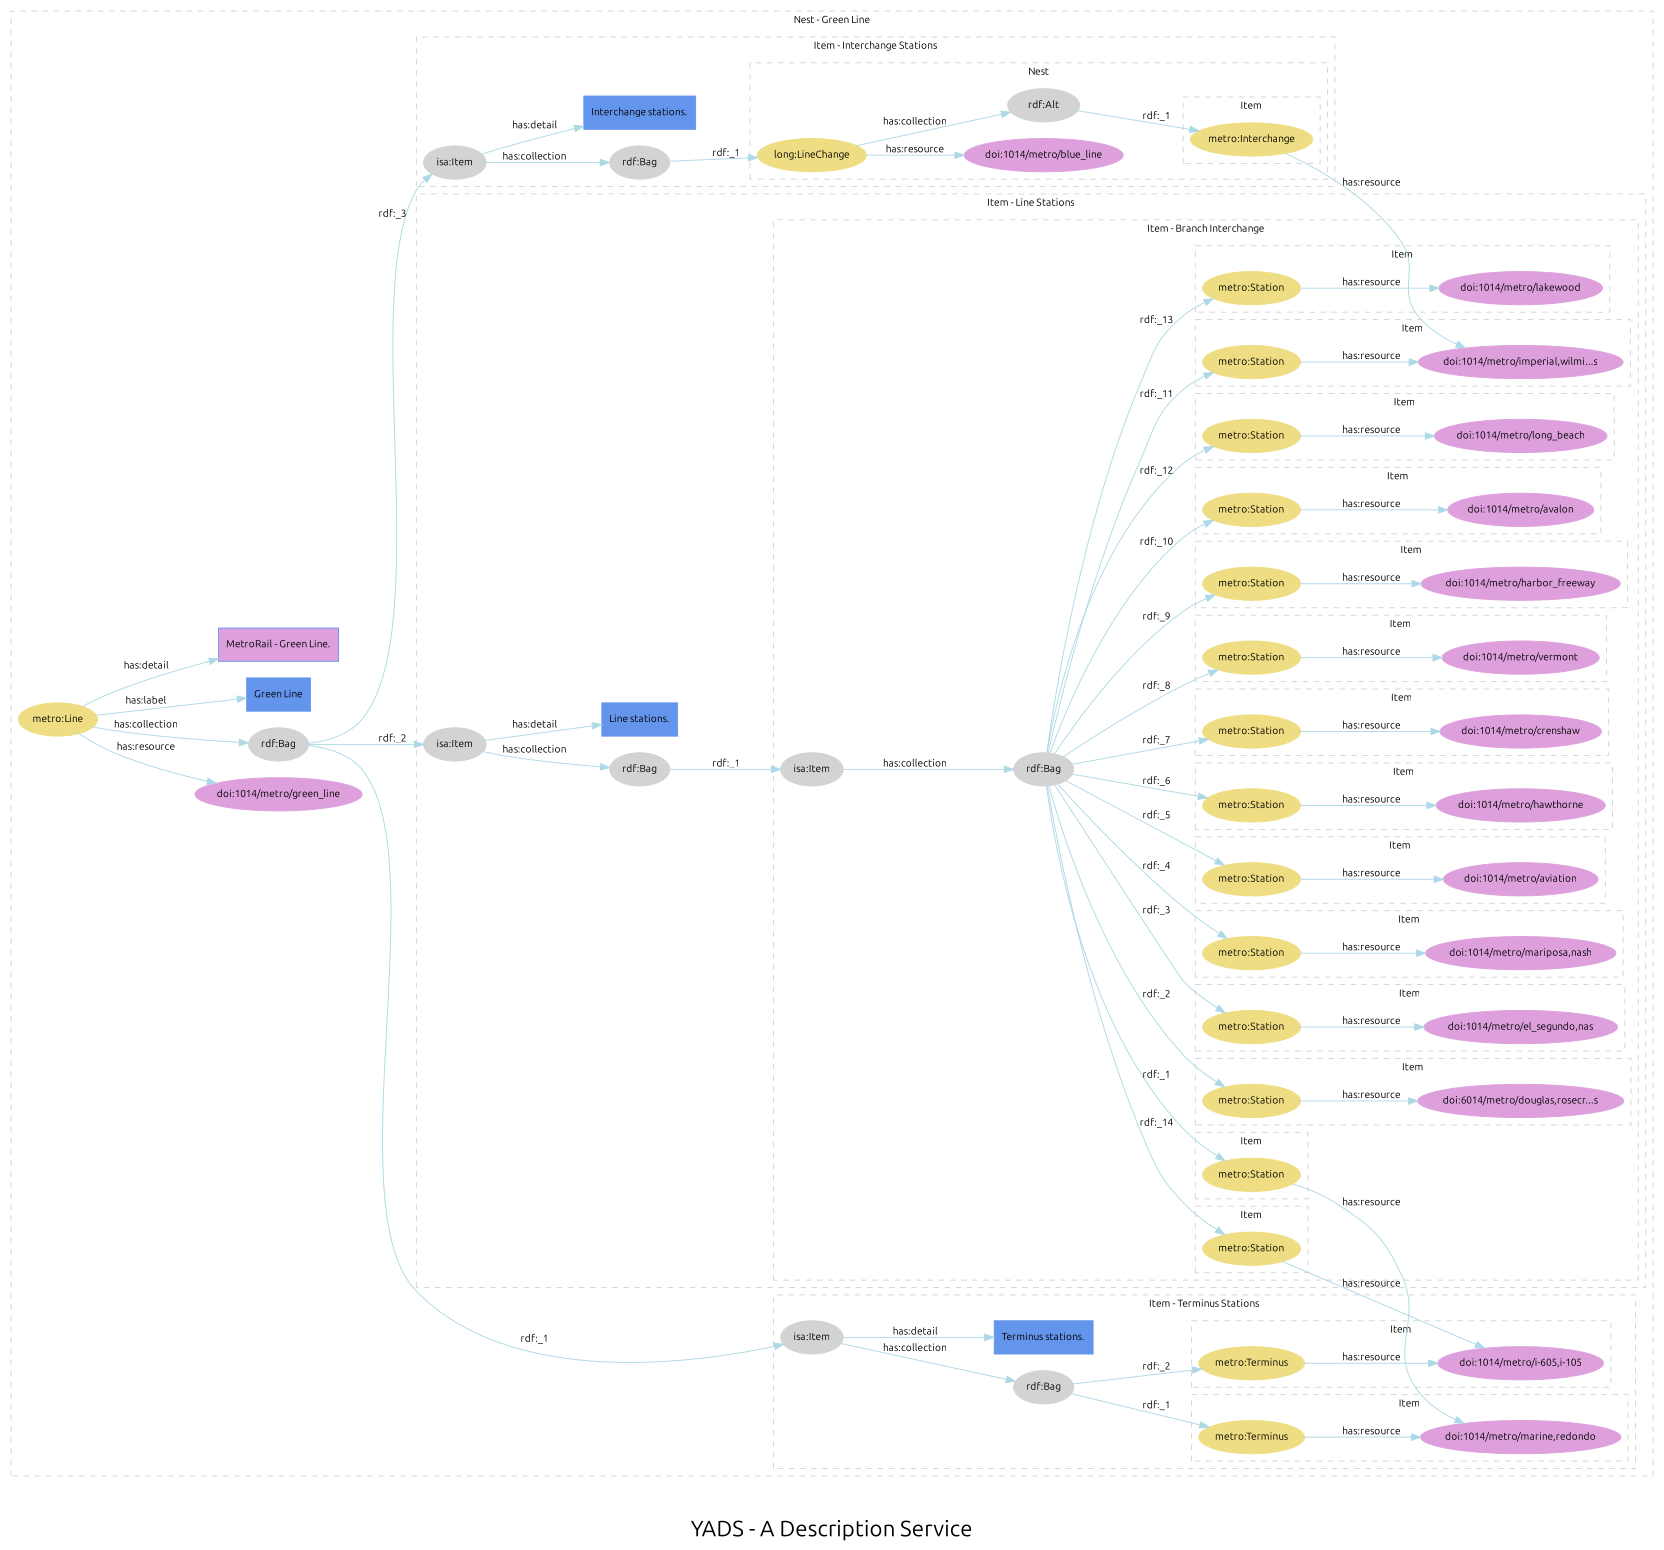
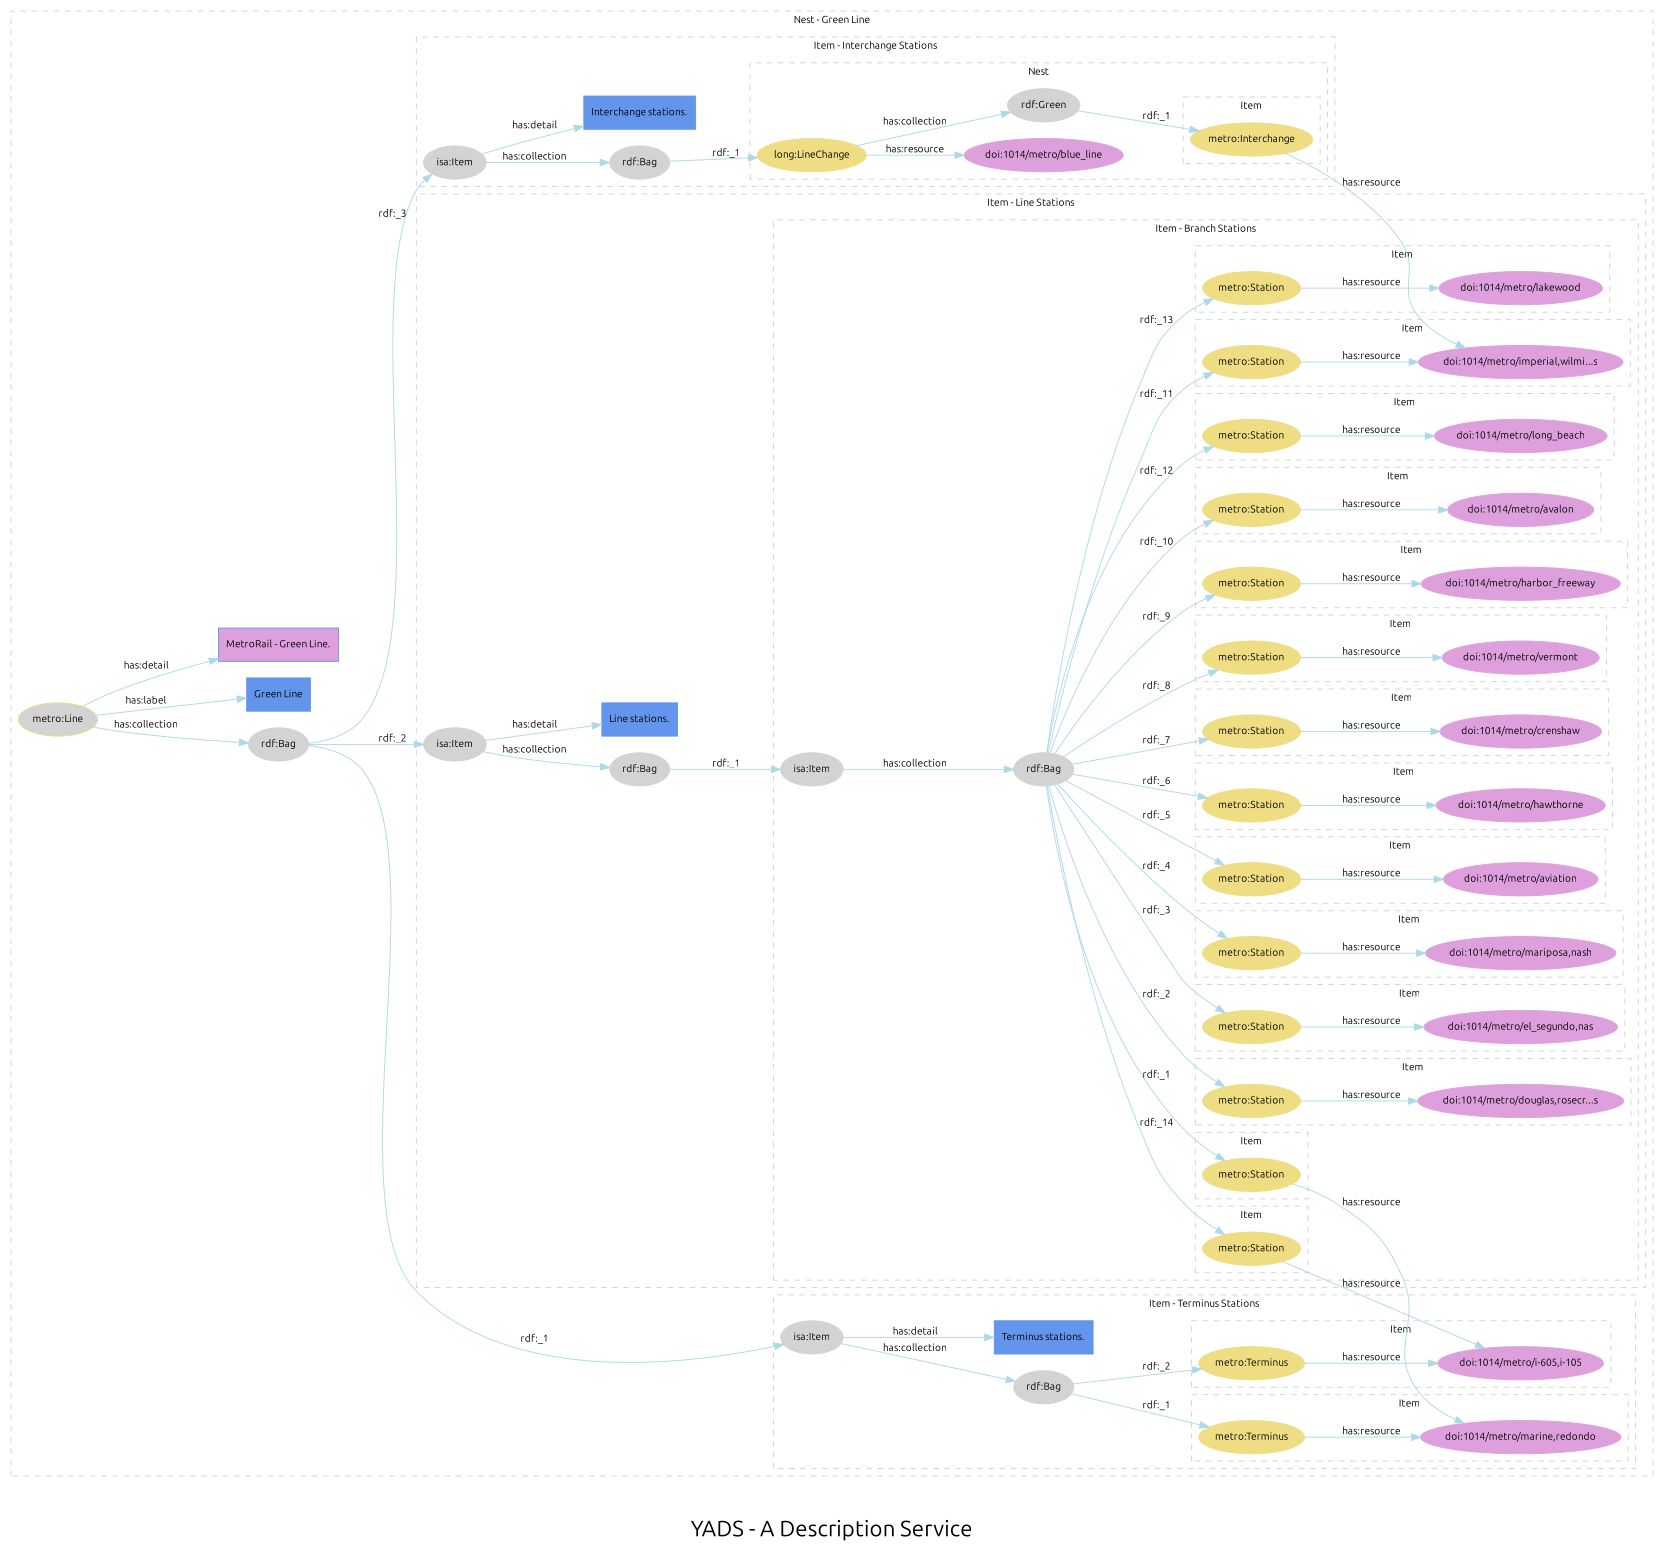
node "rdf:Alt": label "rdf:Alt" -> "rdf:Green"
cluster "Item - Branch Interchange": label "Item - Branch Interchange" -> "Item - Branch Stations"
node "metro:Line": fillcolor lightgoldenrod -> lightgrey
node "doi:1014/metro/green_line": removed
node "doi:6014/metro/douglas,rosecr...s": label "doi:6014/metro/douglas,rosecr...s" -> "doi:1014/metro/douglas,rosecr...s"
